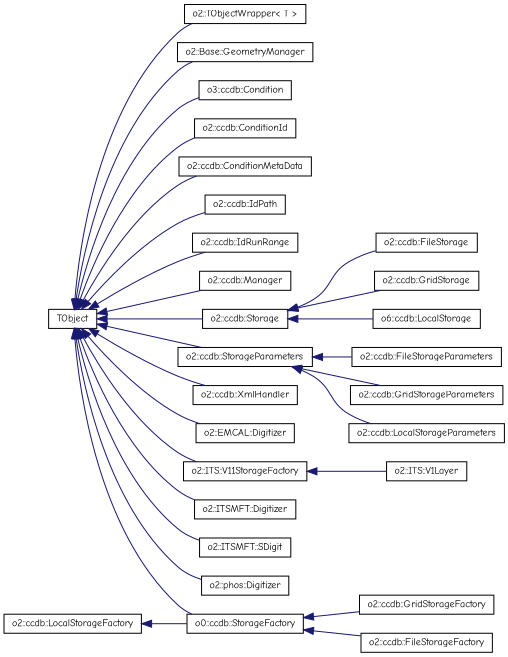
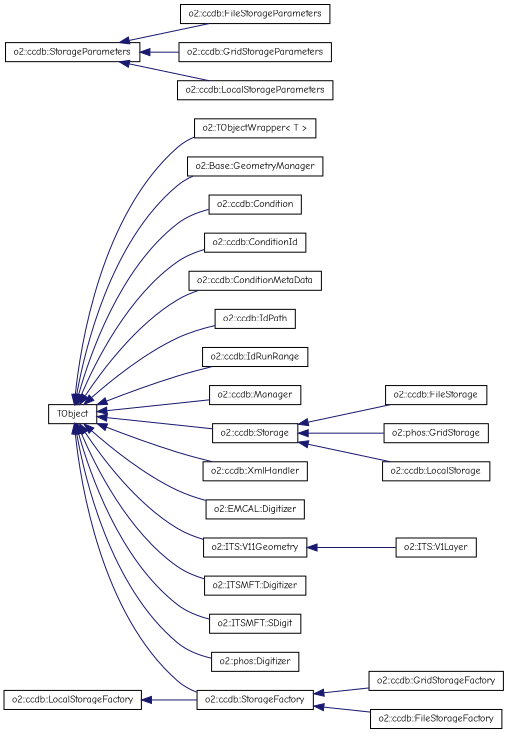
node "o3::ccdb::Condition": label "o3::ccdb::Condition" -> "o2::ccdb::Condition"
node "o2::ccdb::GridStorage": label "o2::ccdb::GridStorage" -> "o2::phos::GridStorage"
node "o6::ccdb::LocalStorage": label "o6::ccdb::LocalStorage" -> "o2::ccdb::LocalStorage"
edge "o2::ccdb::StorageParameters" -> "TObject": removed
node "o2::ITS::V11StorageFactory": label "o2::ITS::V11StorageFactory" -> "o2::ITS::V11Geometry"
node "o0::ccdb::StorageFactory": label "o0::ccdb::StorageFactory" -> "o2::ccdb::StorageFactory"
